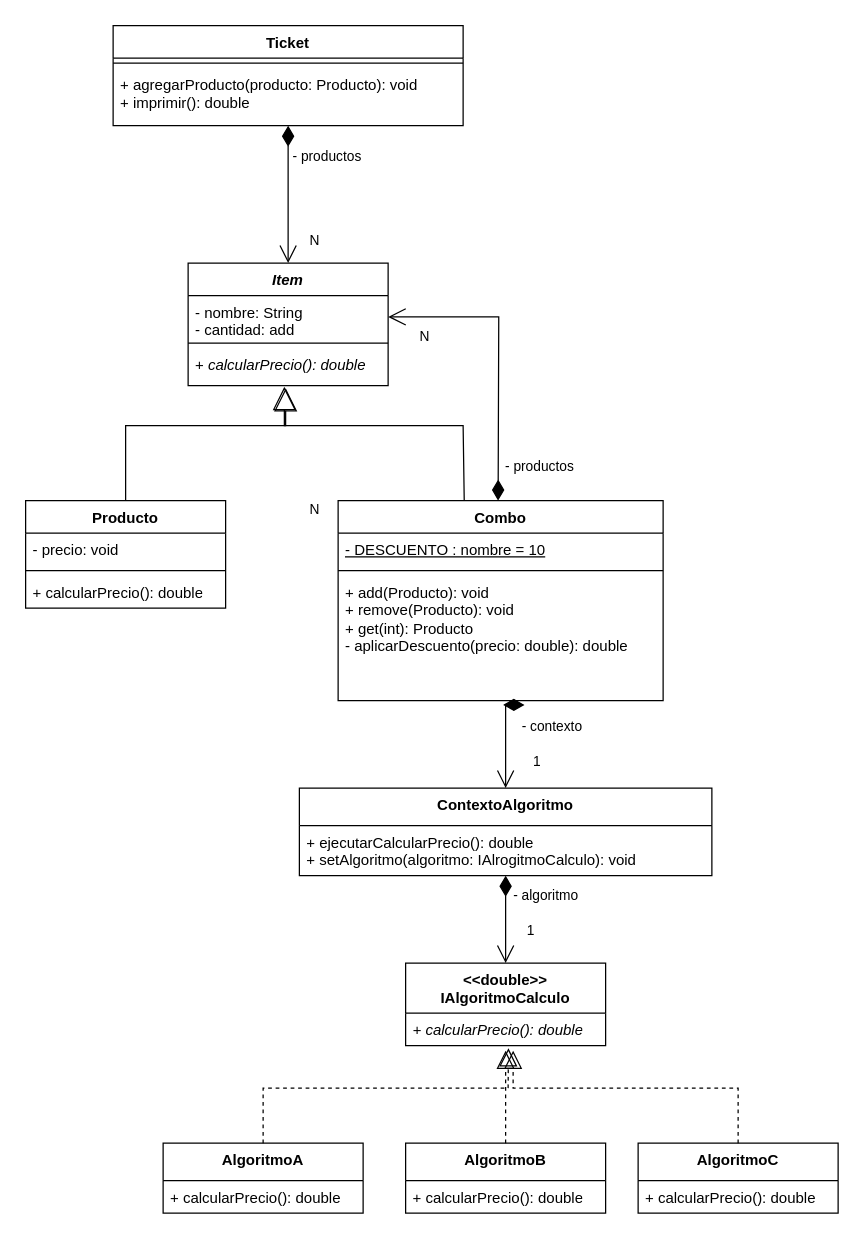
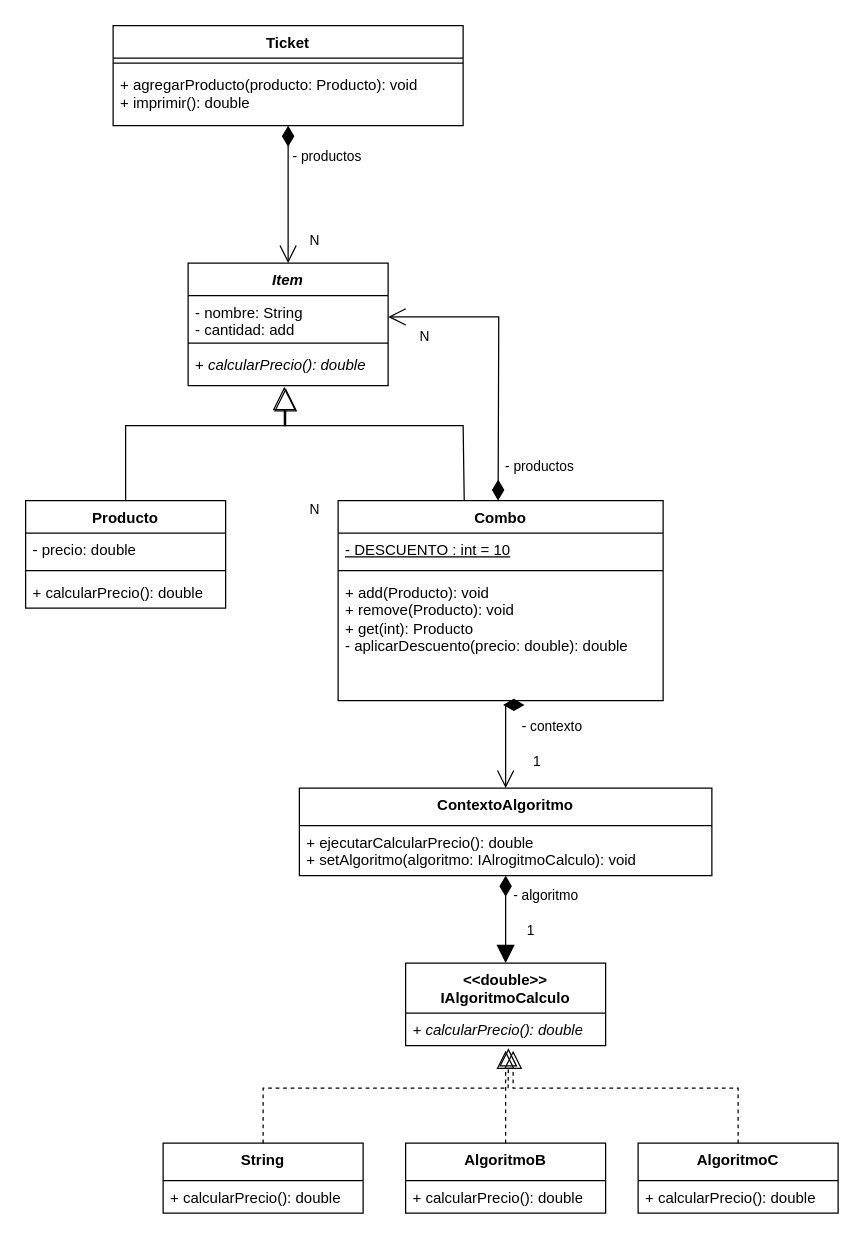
node "- precio: void": label "- precio: void" -> "- precio: double"
node "- DESCUENTO : nombre = 10": label "- DESCUENTO : nombre = 10" -> "- DESCUENTO : int = 10"
edge "ContextoAlgoritmo" -- "<<double>> IAlgoritmoCalculo": arrowhead open -> block
node "AlgoritmoA": label "AlgoritmoA" -> "String"
